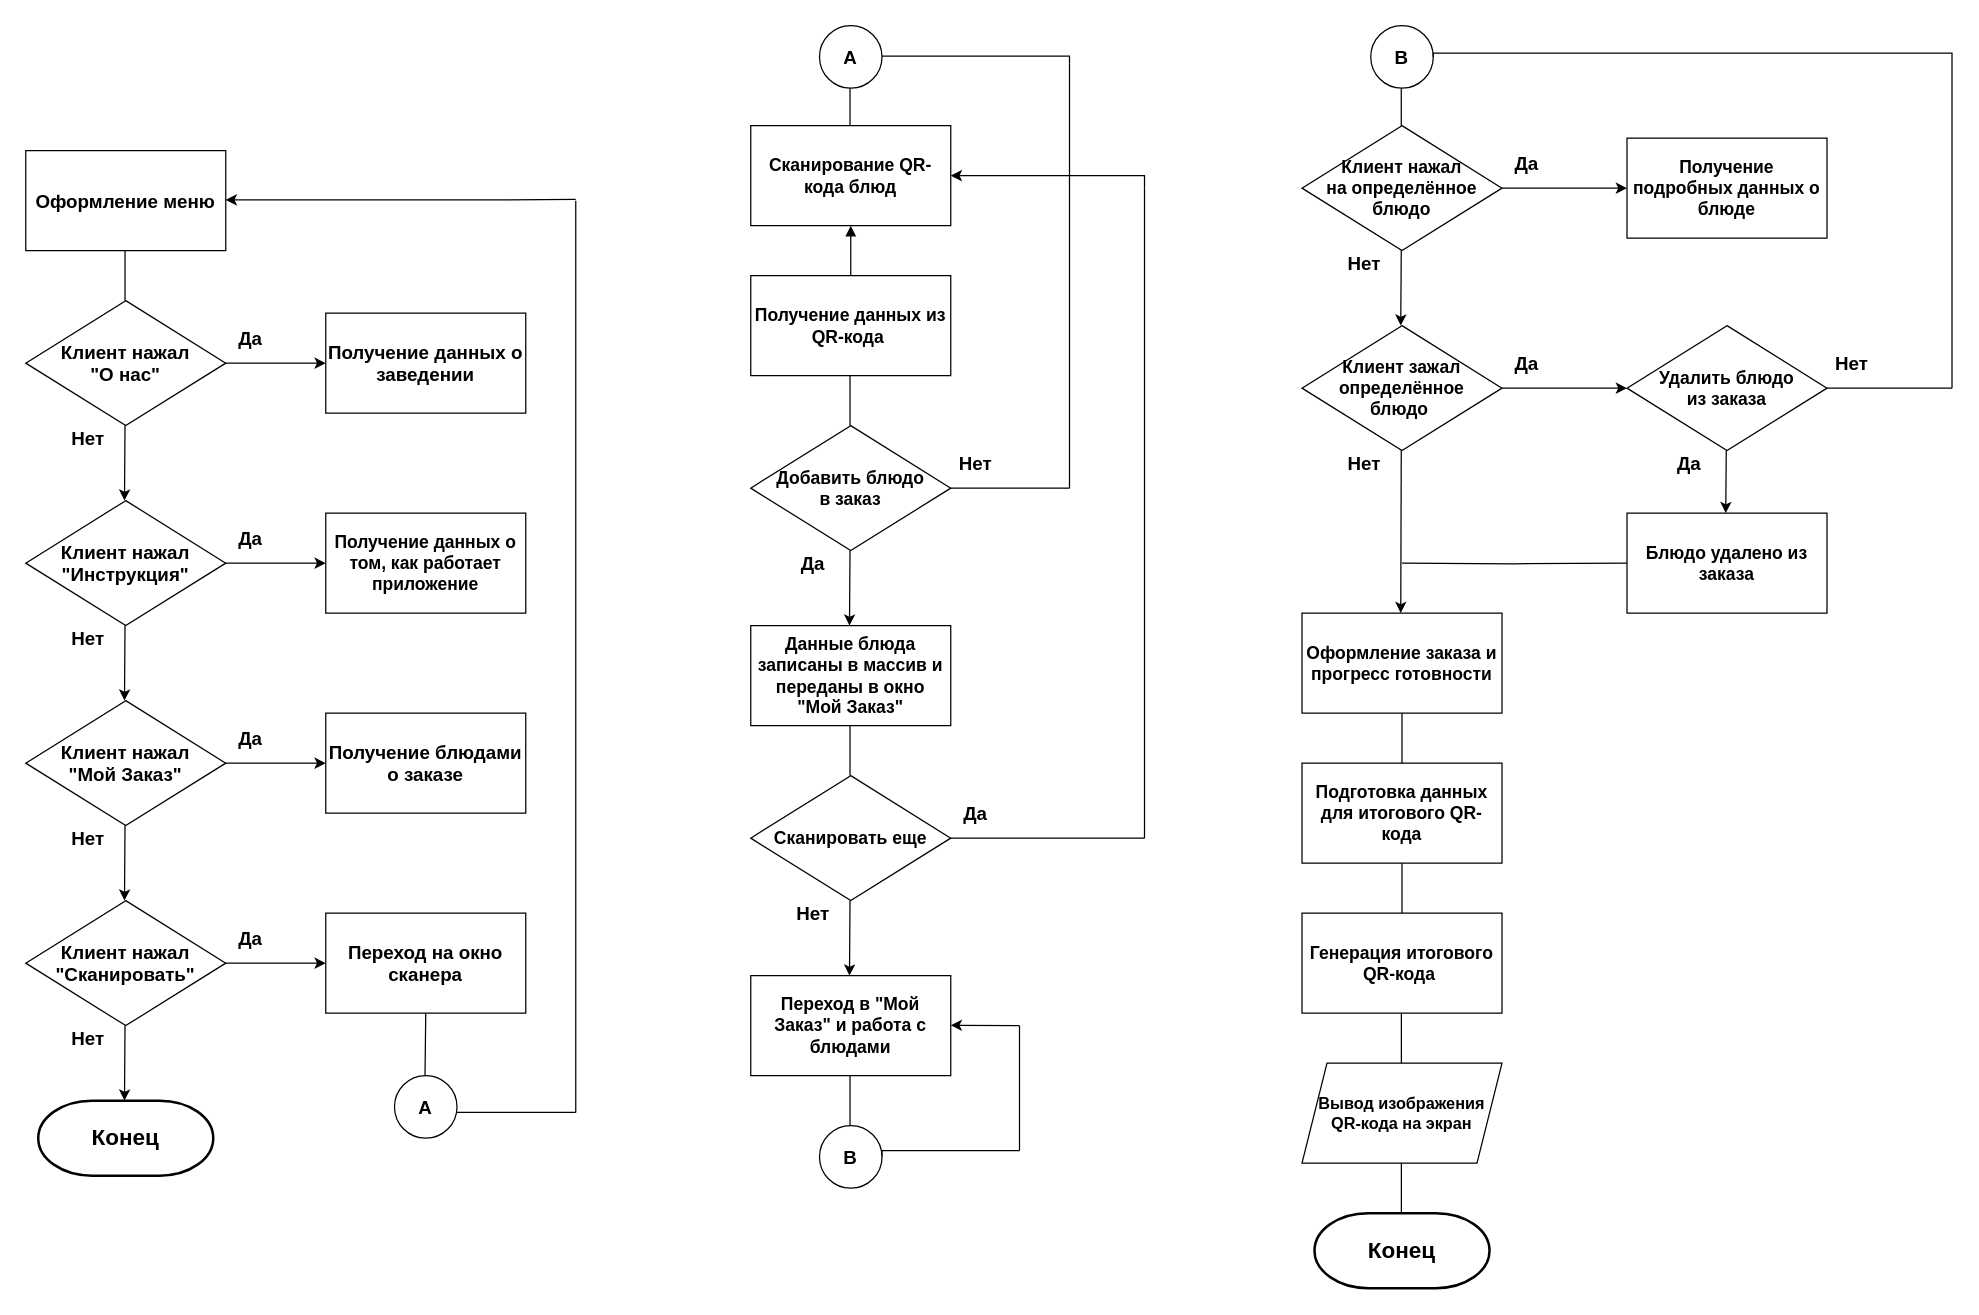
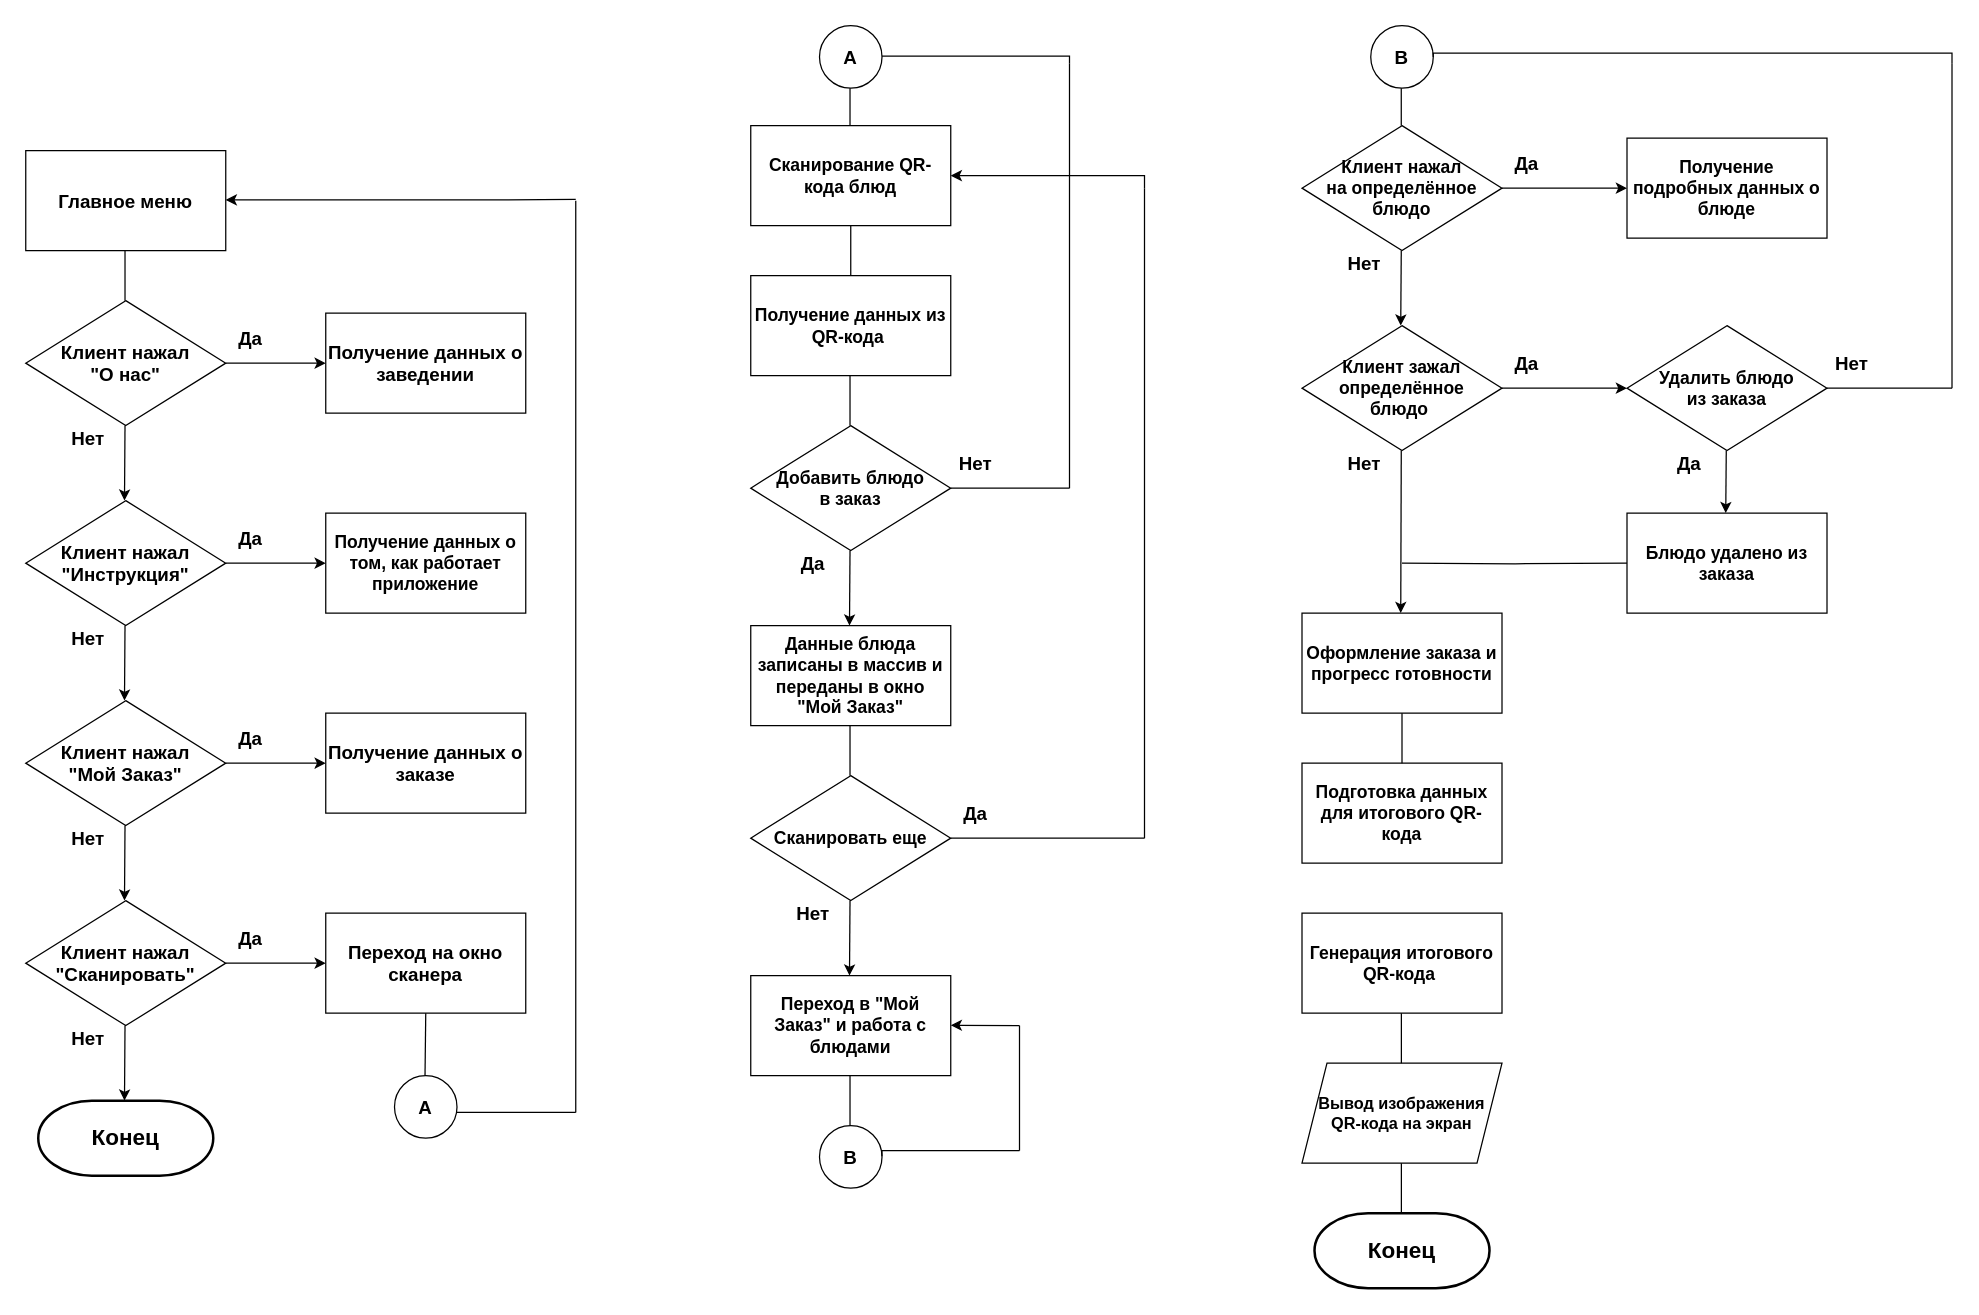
node "Оформление меню": label "Оформление меню" -> "Главное меню"
edge "Получение данных из QR-кода" -> "Сканирование QR-кода блюд": arrowhead block -> none
node "Получение блюдами о заказе": label "Получение блюдами о заказе" -> "Получение данных о заказе"
edge "Подготовка данных для итогового QR-кода" -- "Генерация итогового QR-кода": removed
